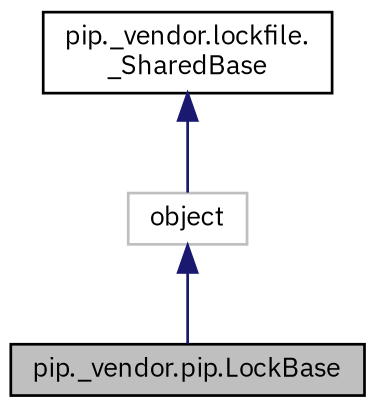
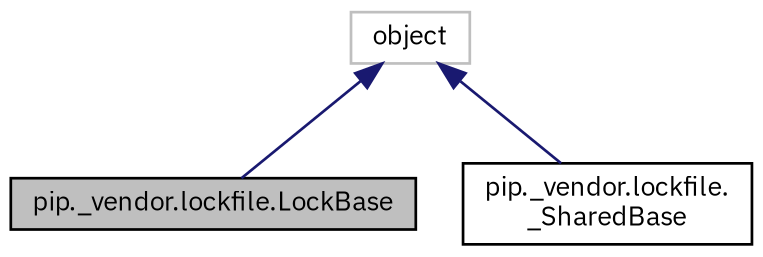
edge "object" -> "pip._vendor.lockfile. _SharedBase": reversed
node "pip._vendor.pip.LockBase": label "pip._vendor.pip.LockBase" -> "pip._vendor.lockfile.LockBase"
